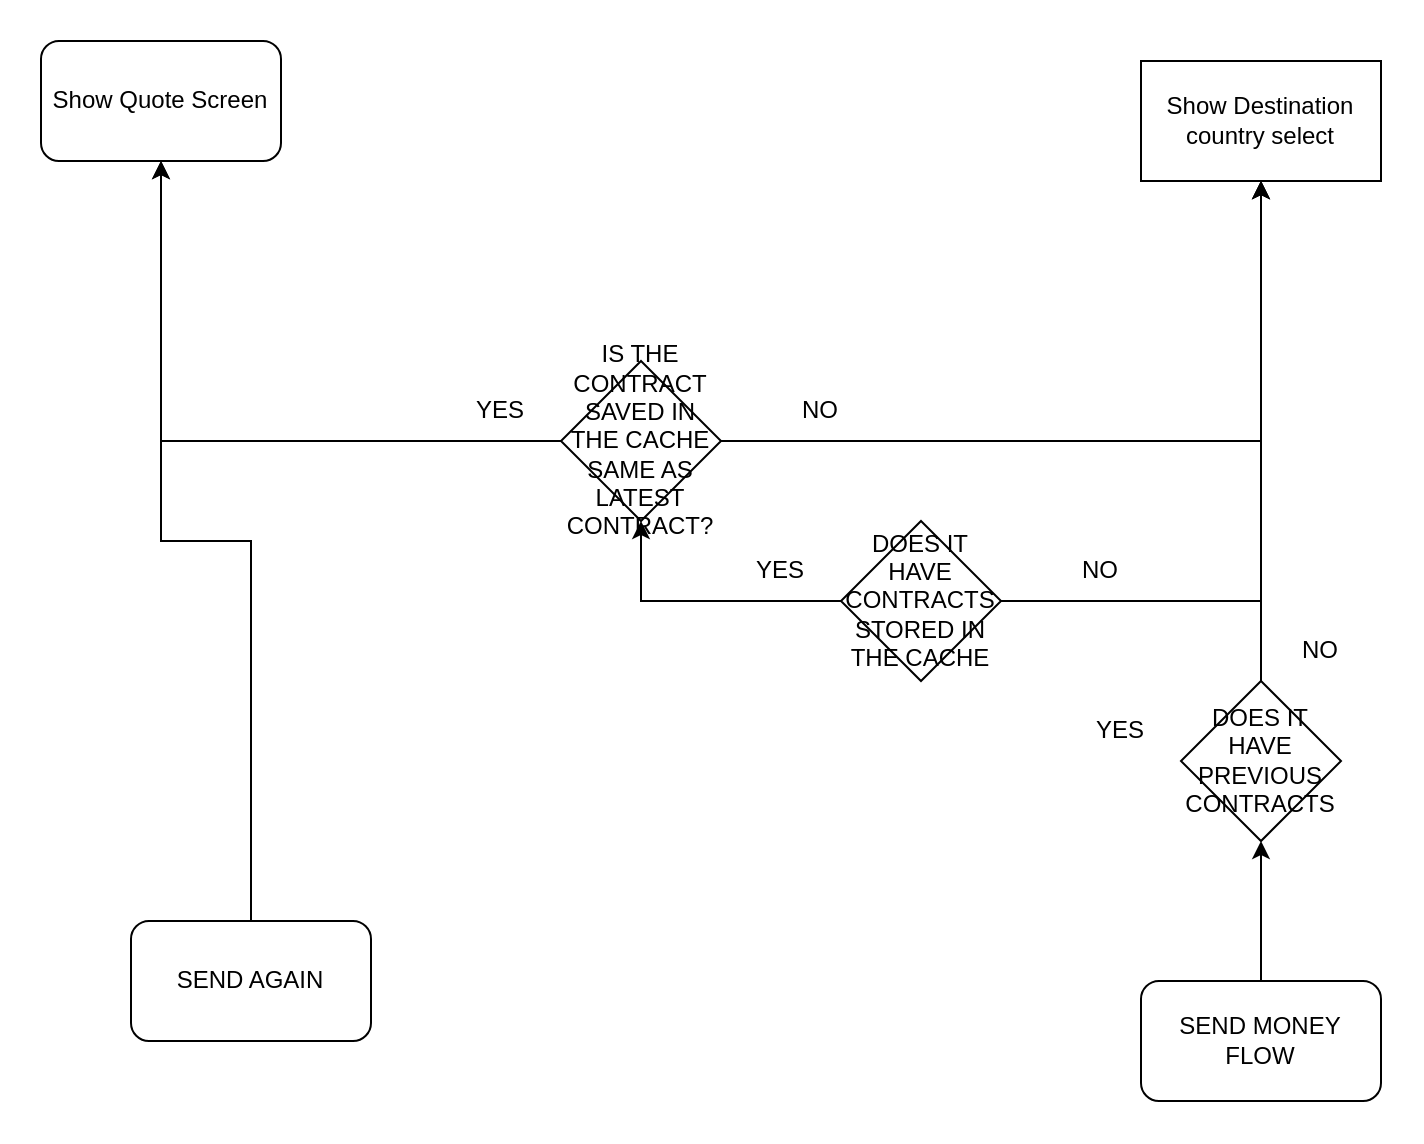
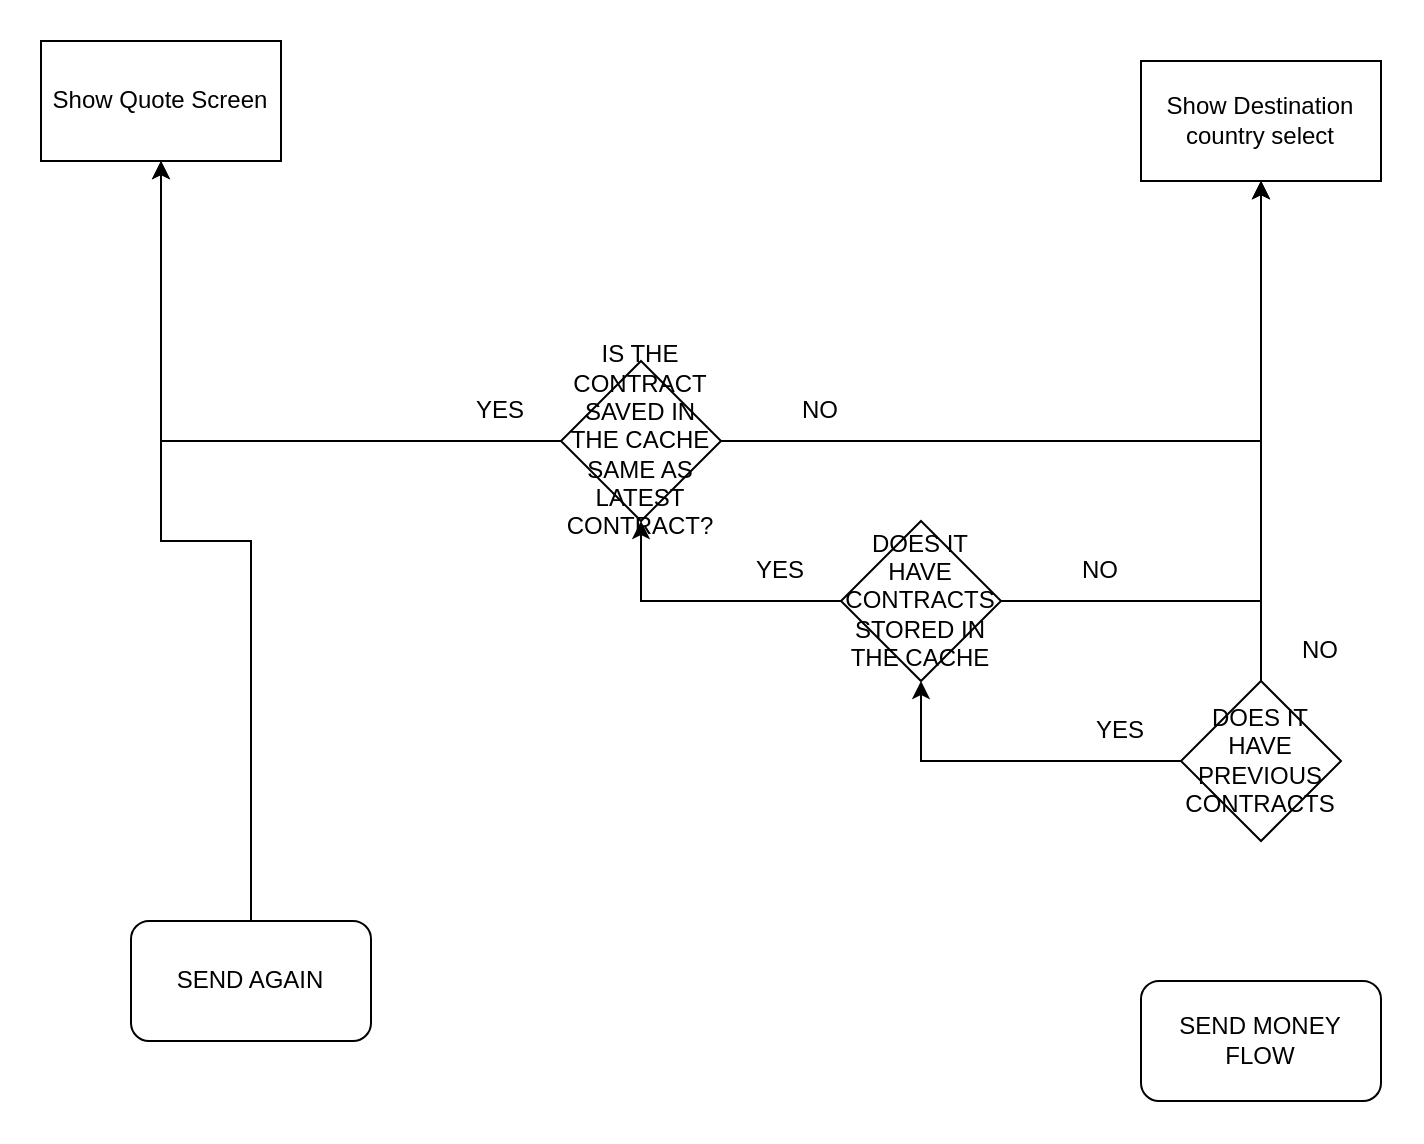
node "Show Quote Screen": shape rounded rectangle -> rectangle
edge "DOES IT HAVE PREVIOUS CONTRACTS" -> "DOES IT HAVE CONTRACTS STORED IN THE CACHE": added
edge "SEND MONEY FLOW" -> "DOES IT HAVE PREVIOUS CONTRACTS": removed
